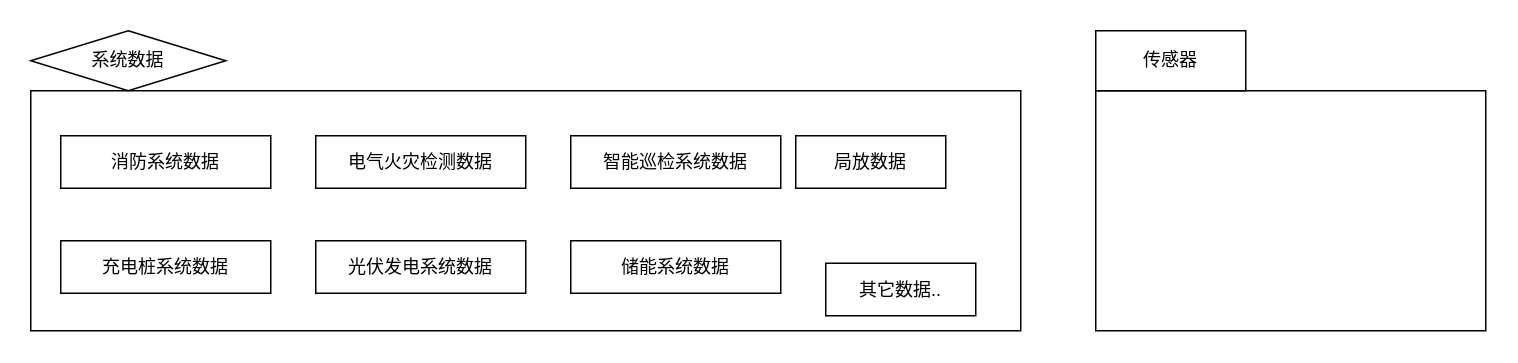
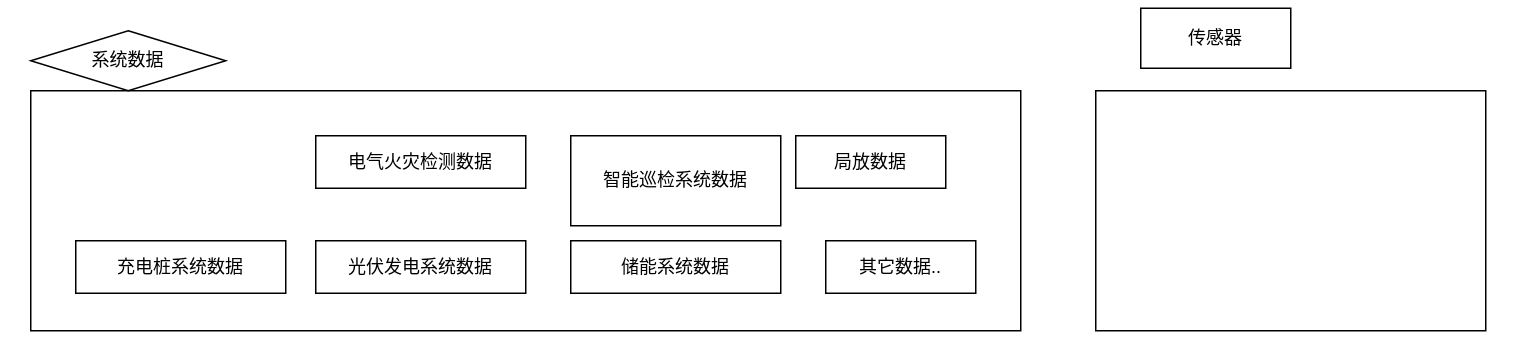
node "传感器": moved (1171, 61) -> (1216, 38)
node "消防系统数据": removed
node "智能巡检系统数据": size 210x53 -> 210x90
node "充电桩系统数据": moved (166, 267) -> (181, 267)
node "其它数据..": moved (901, 290) -> (901, 267)
